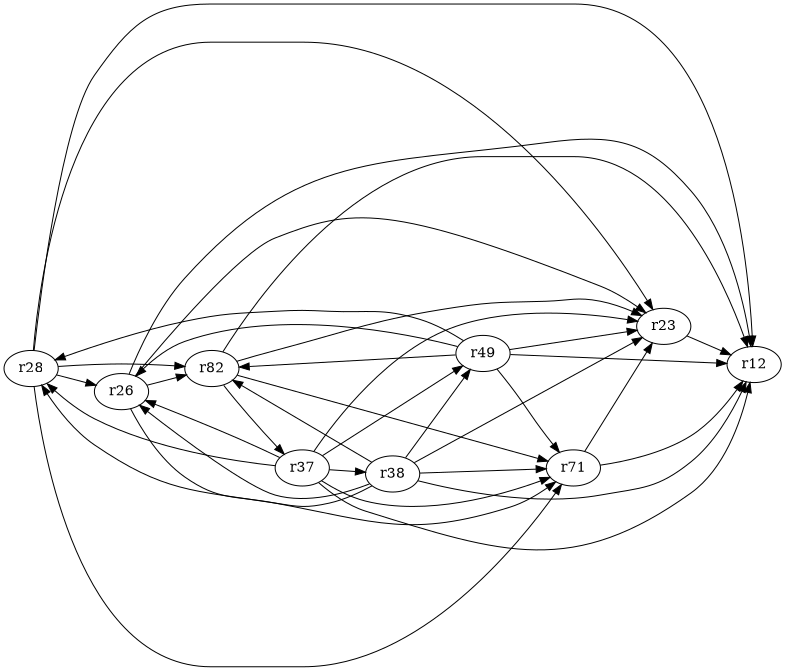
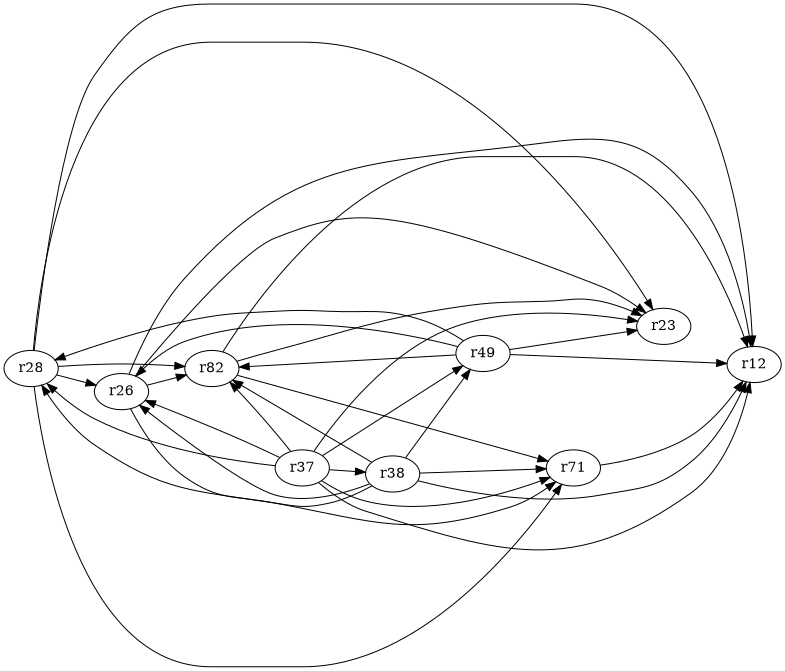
edge "r23" -> "r12": removed
edge "r38" -> "r23": removed
edge "r71" -> "r23": removed
edge "r49" -> "r71": removed
edge "r82" -> "r37": reversed
